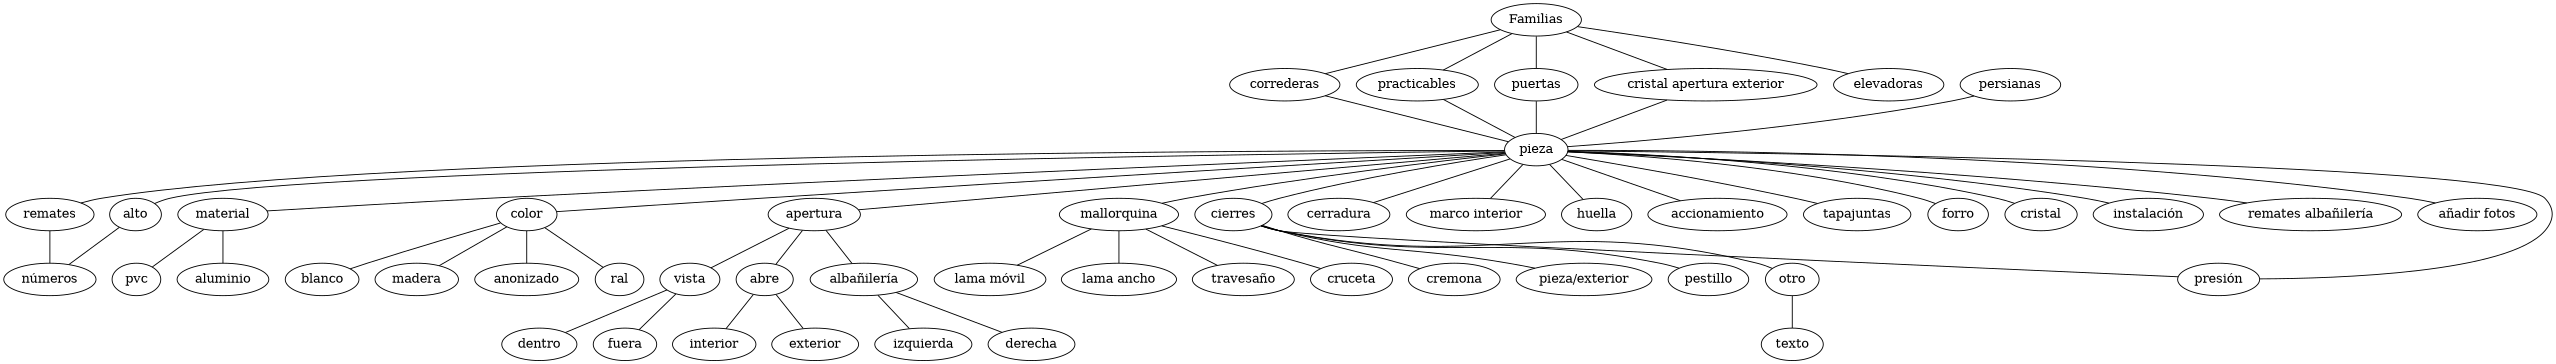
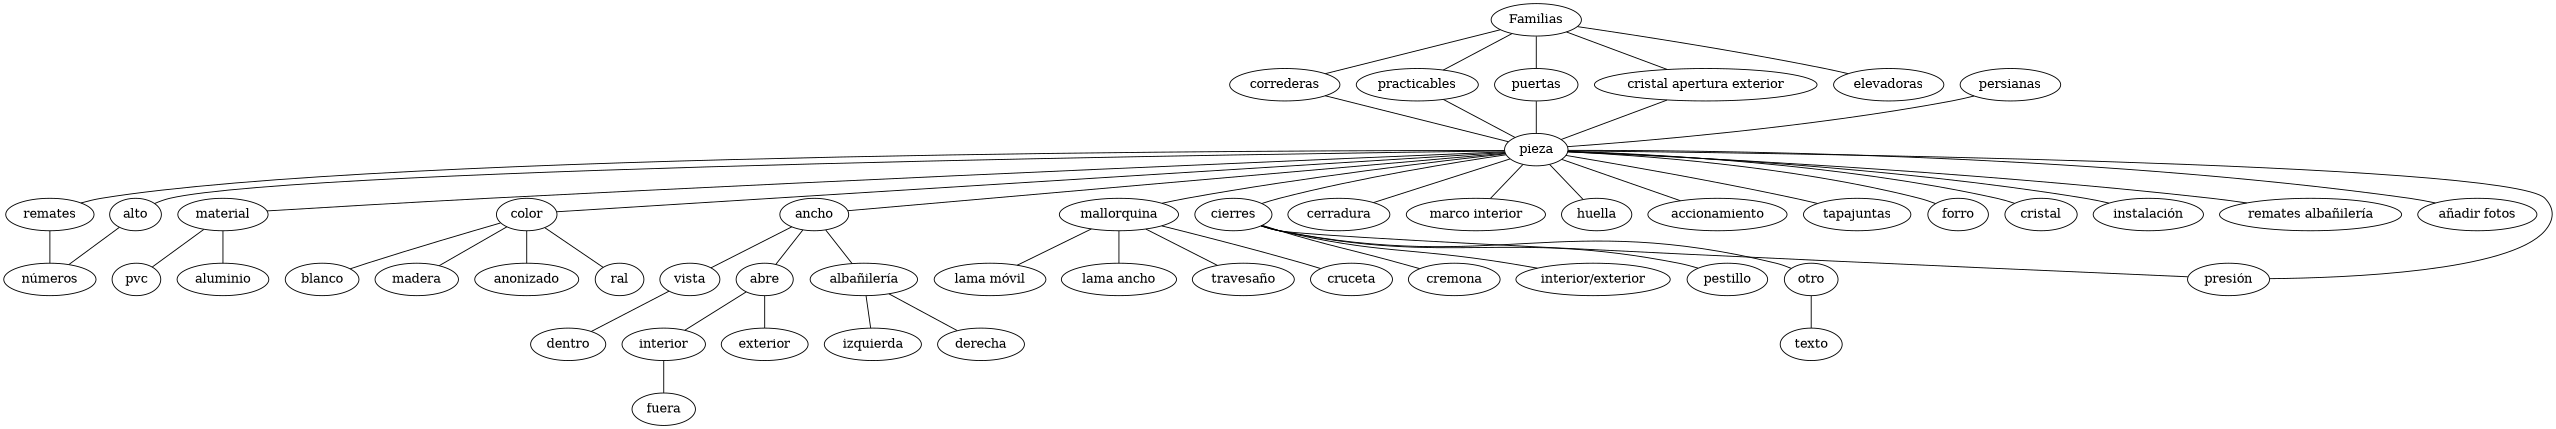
node "apertura": label "apertura" -> "ancho"
node "pieza/exterior": label "pieza/exterior" -> "interior/exterior"
edge "vista" -- "fuera": now "interior" -- "fuera"
